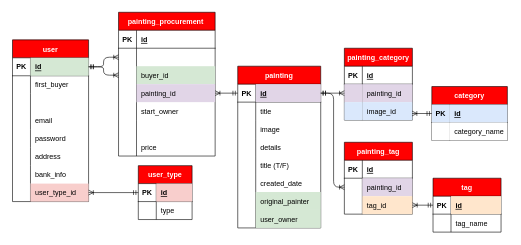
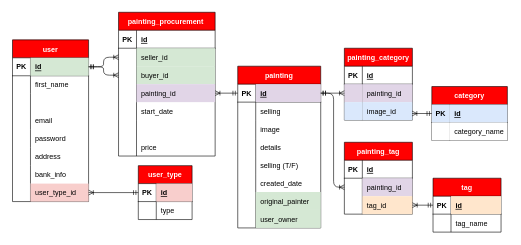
node "seller_id": added
node "first_buyer": label "first_buyer" -> "first_name"
node "start_owner": label "start_owner" -> "start_date"
node "title": label "title" -> "selling"
node "title (T/F)": label "title (T/F)" -> "selling (T/F)"
